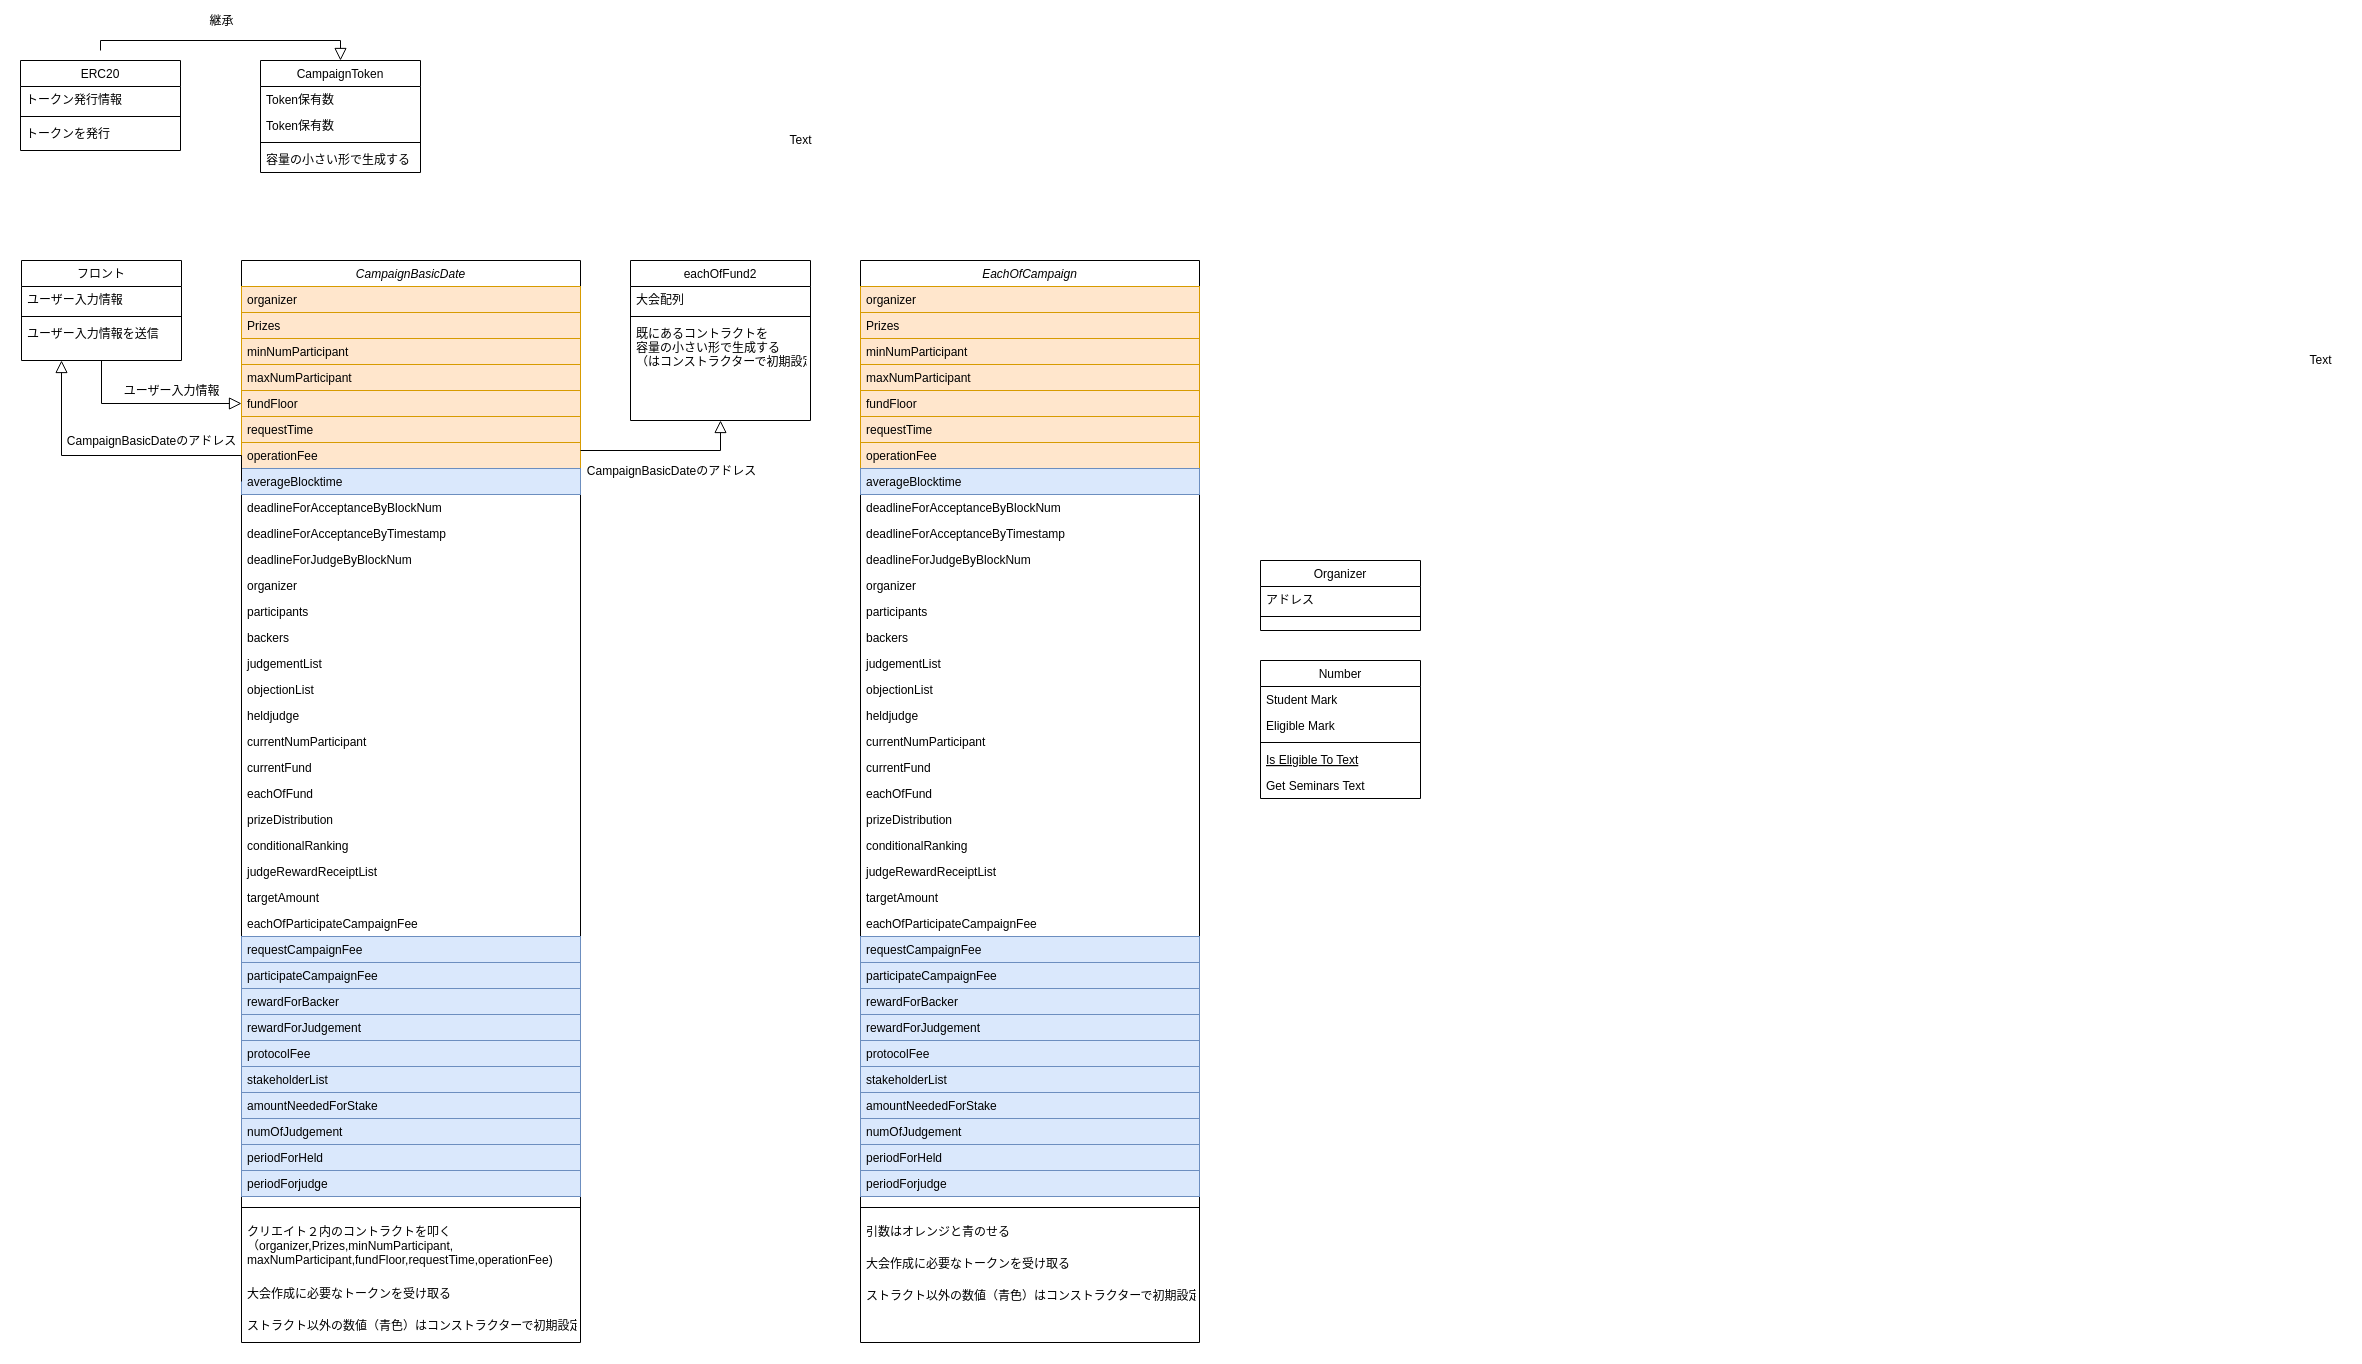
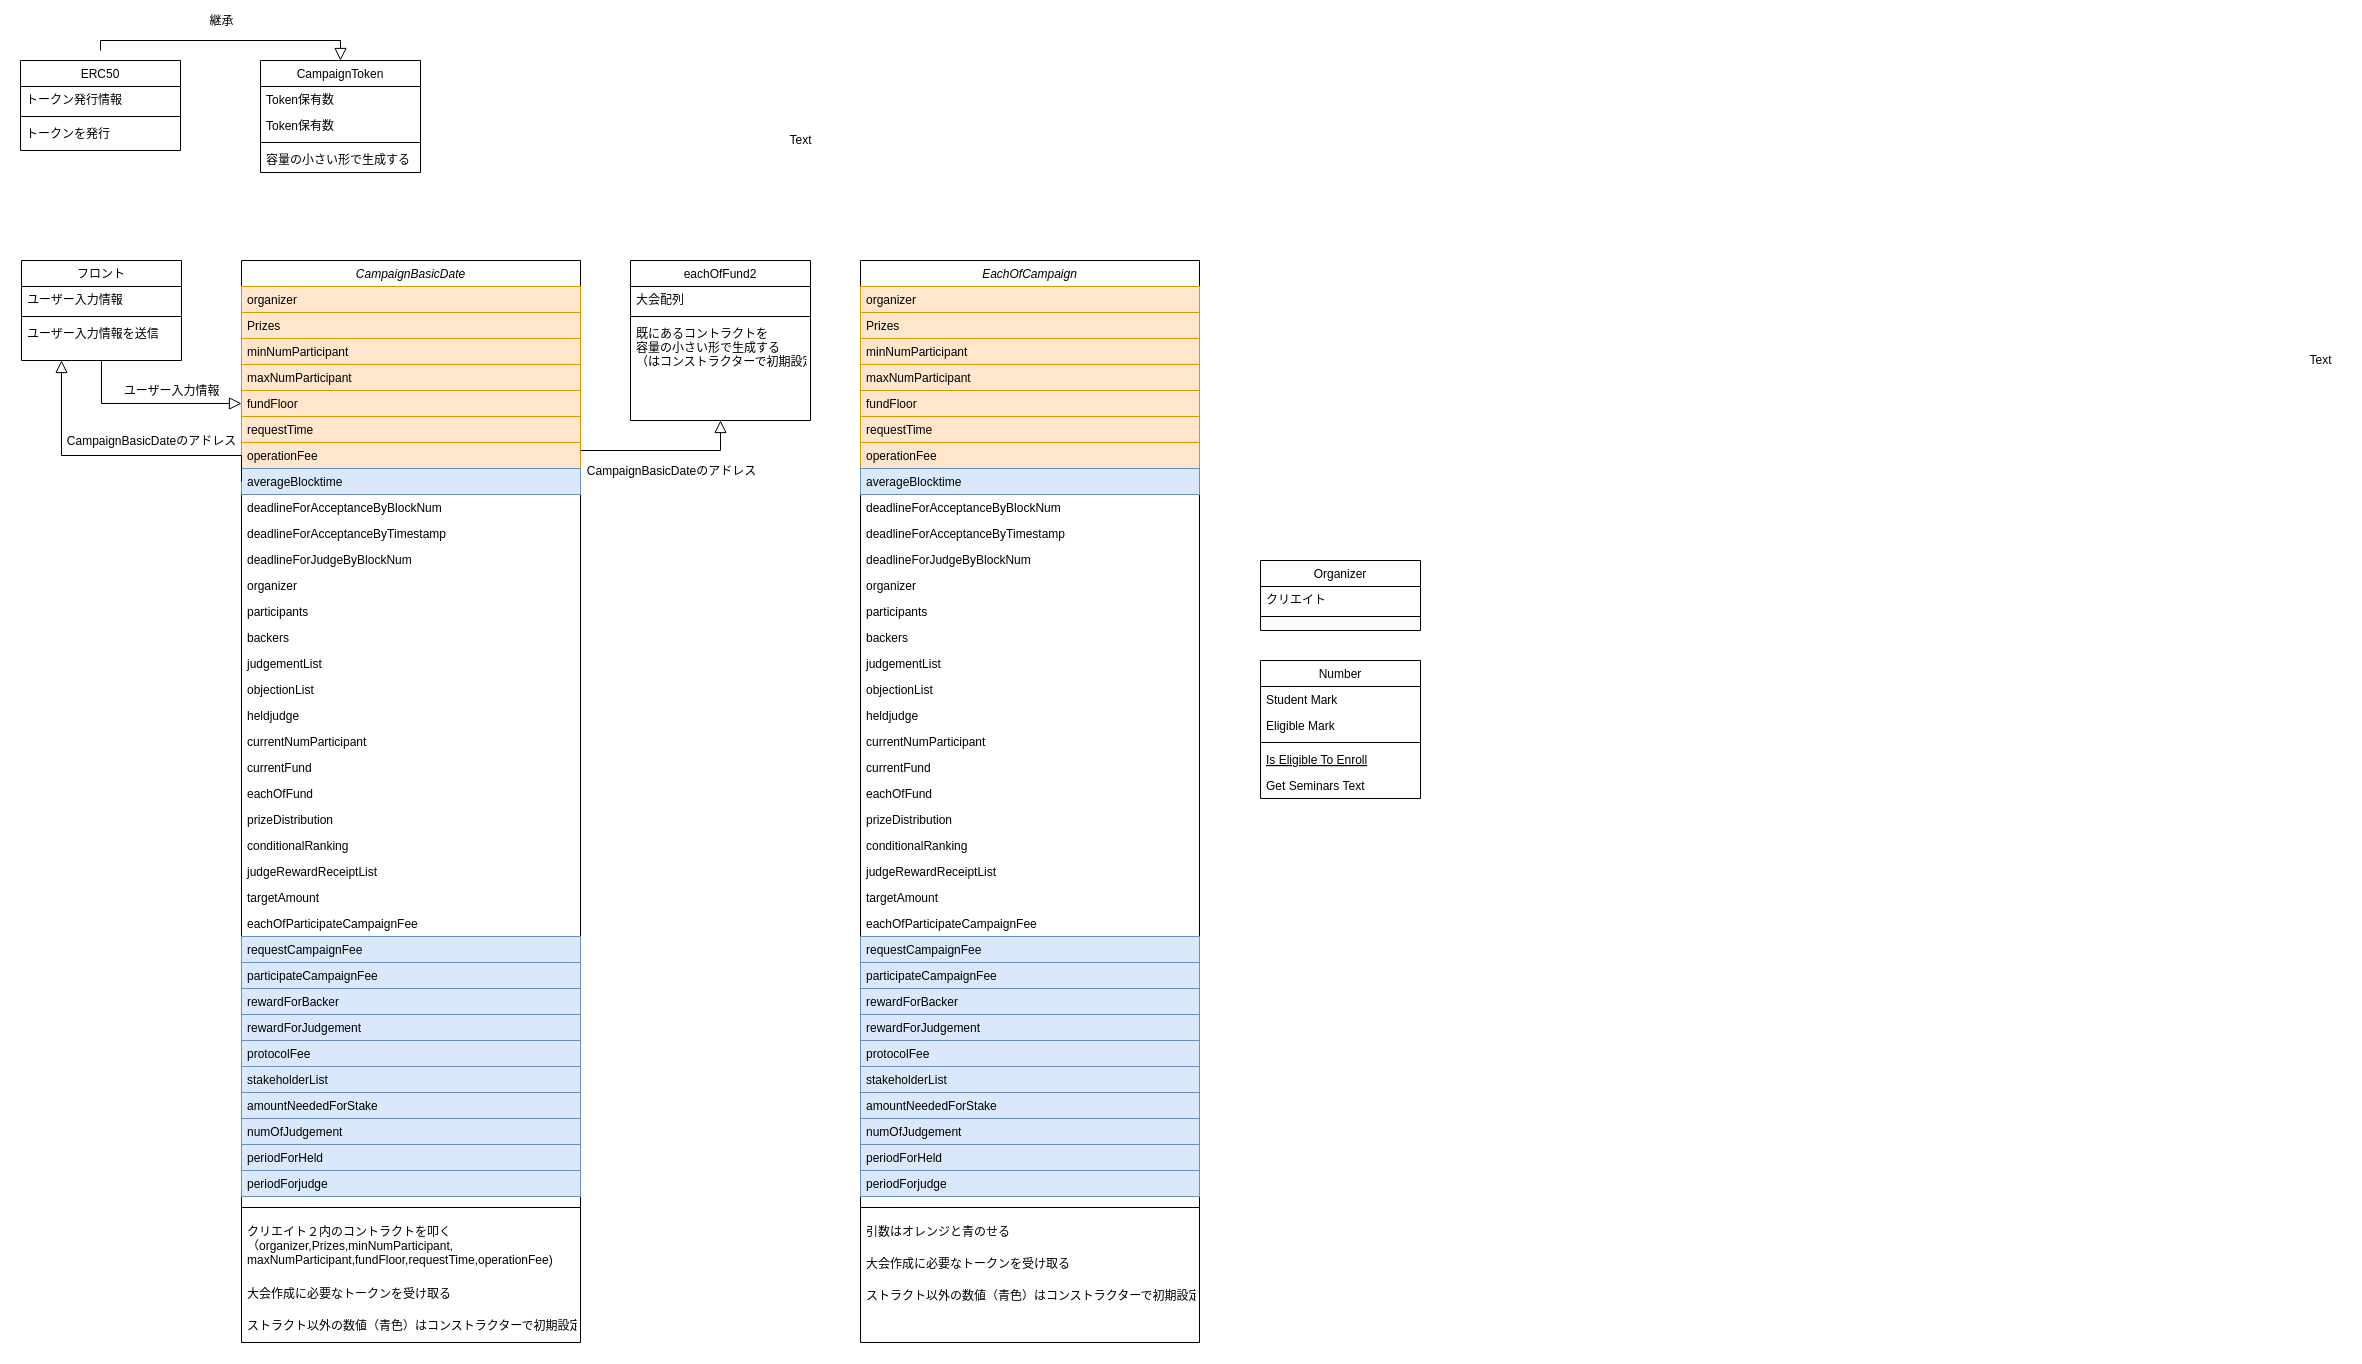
node "ERC20": label "ERC20" -> "ERC50"
node "アドレス": label "アドレス" -> "クリエイト"
node "Is Eligible To Text": label "Is Eligible To Text" -> "Is Eligible To Enroll"
